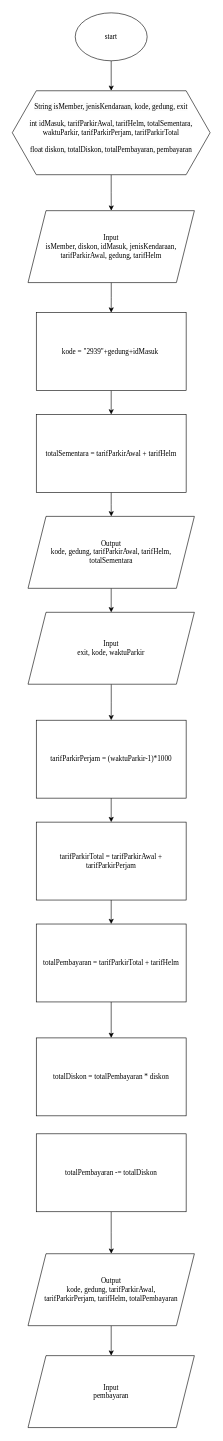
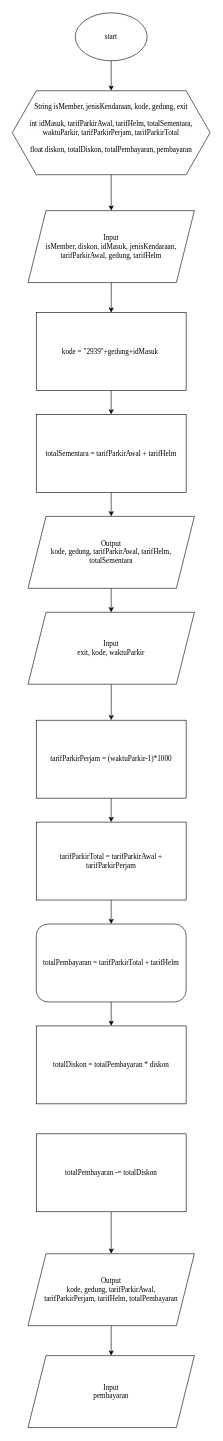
node "totalPembayaran = tarifParkirTotal + tarifHelm": shape rectangle -> rounded rectangle
node "totalDiskon = totalPembayaran * diskon": moved (111, 1077) -> (111, 1065)
